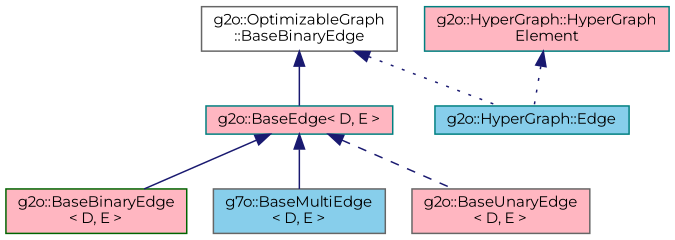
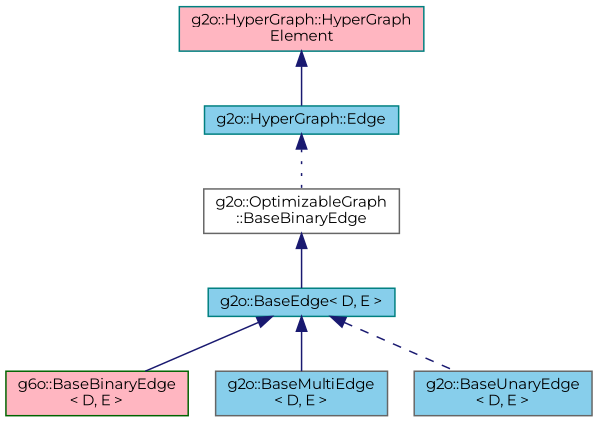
edge "g2o::HyperGraph::Edge" -> "g2o::OptimizableGraph ::BaseBinaryEdge": reversed
edge "g2o::HyperGraph::Edge" -> "g2o::HyperGraph::HyperGraph Element": style dotted -> solid
node "g2o::BaseEdge< D, E >": fillcolor lightpink -> skyblue
node "g2o::BaseBinaryEdge < D, E >": label "g2o::BaseBinaryEdge < D, E >" -> "g6o::BaseBinaryEdge < D, E >"
node "g7o::BaseMultiEdge < D, E >": label "g7o::BaseMultiEdge < D, E >" -> "g2o::BaseMultiEdge < D, E >"
node "g2o::BaseUnaryEdge < D, E >": fillcolor lightpink -> skyblue
